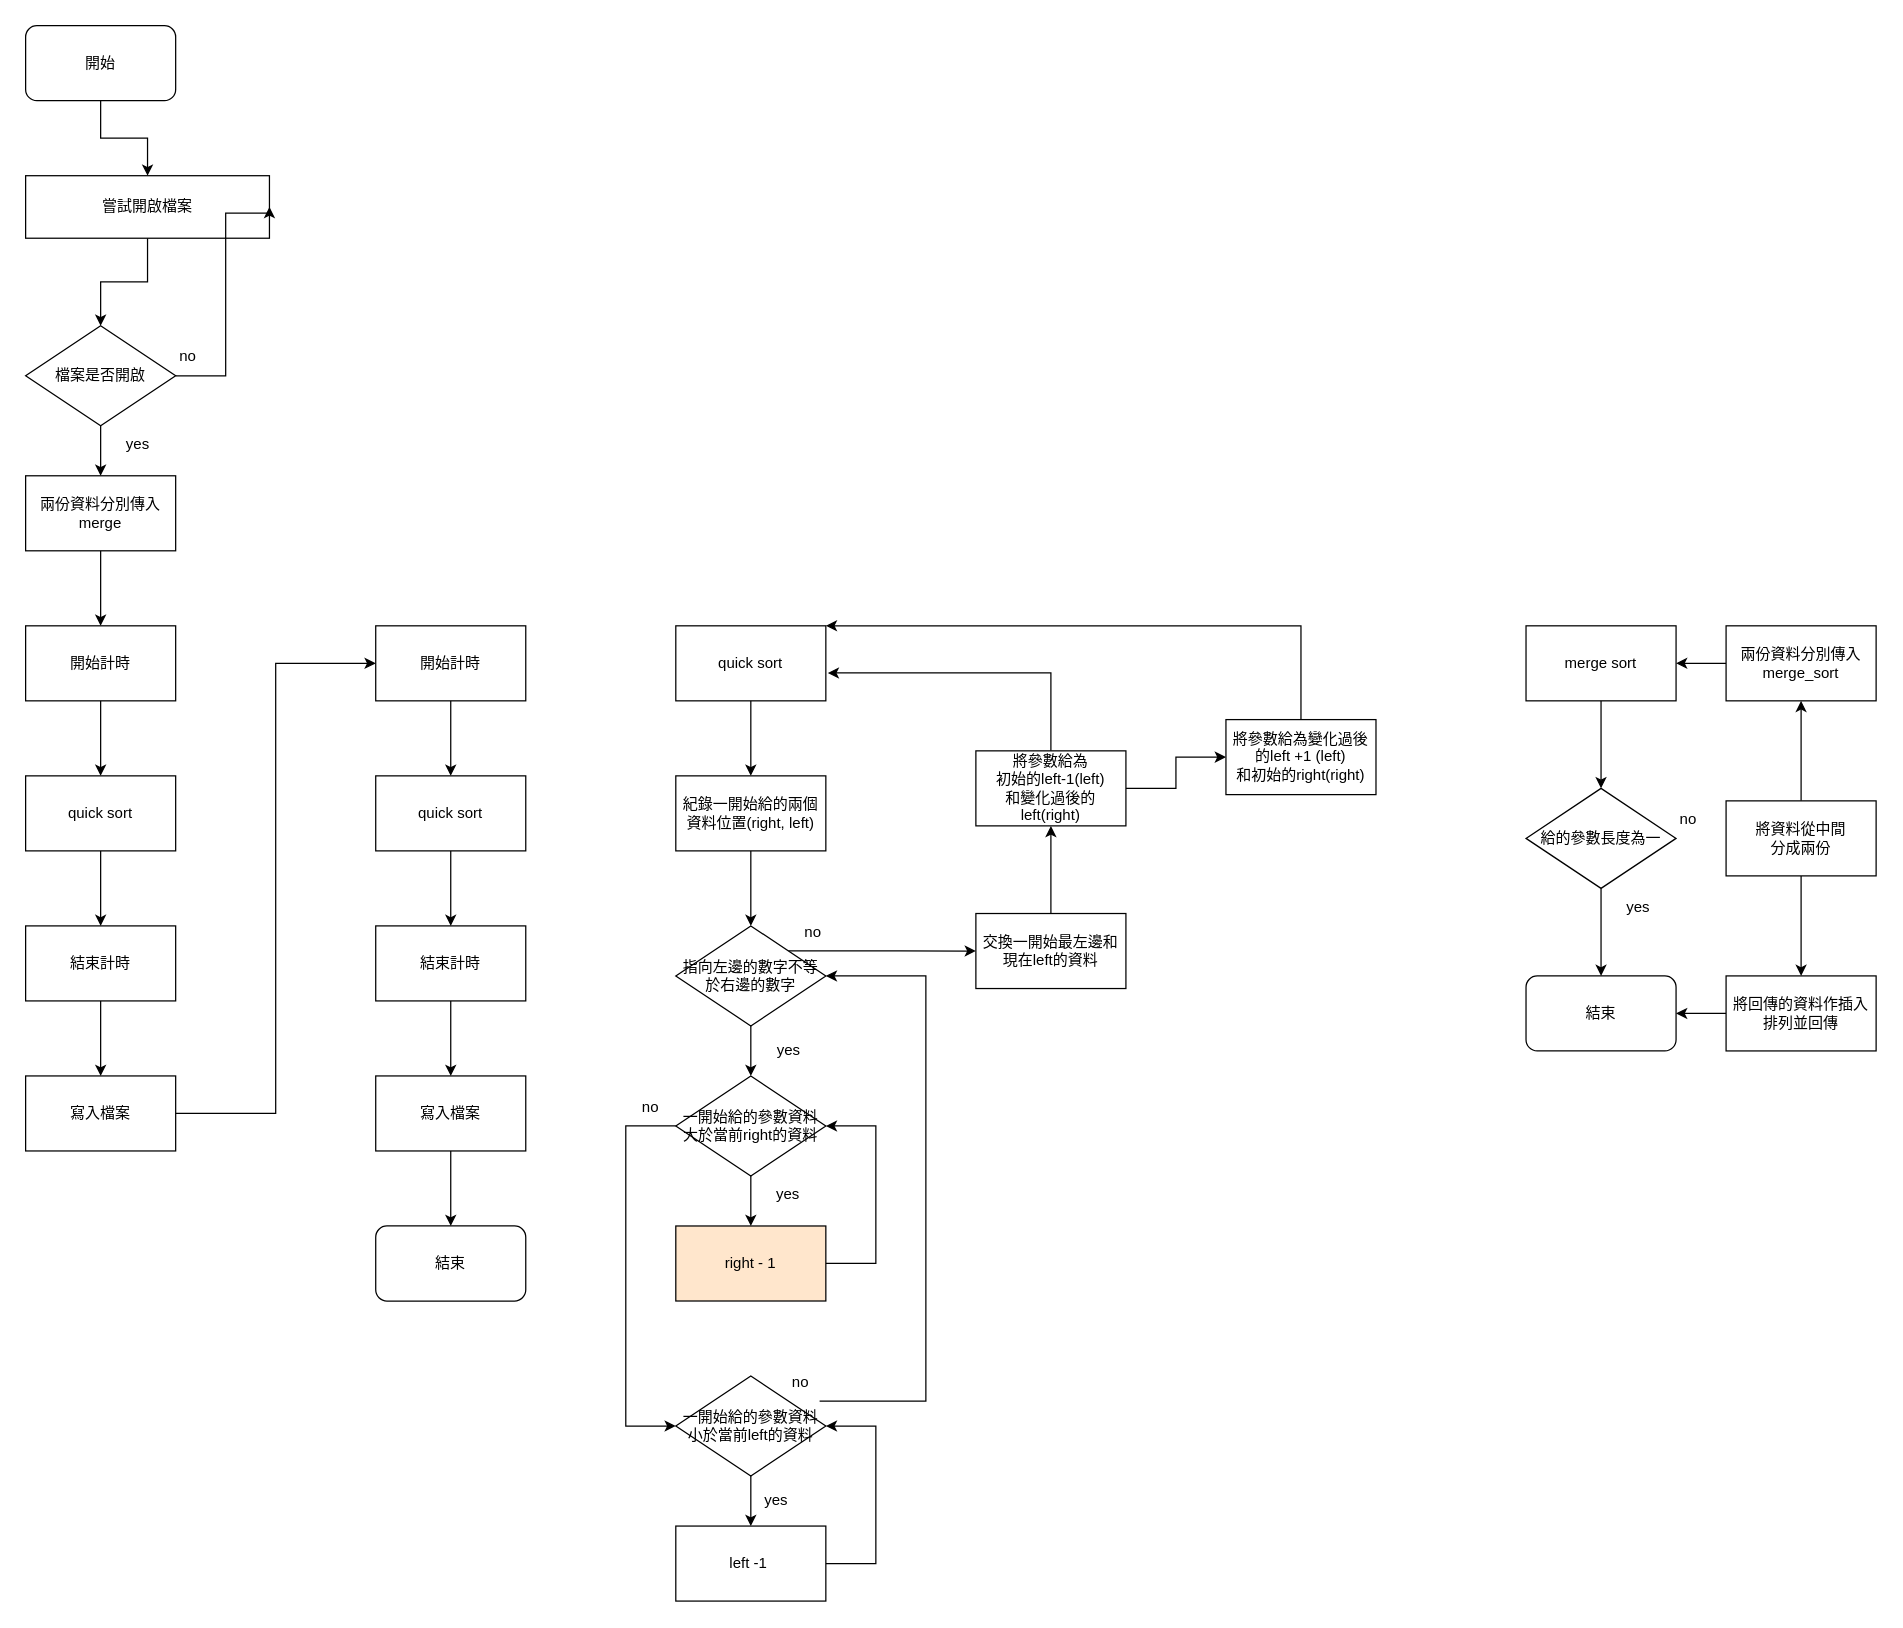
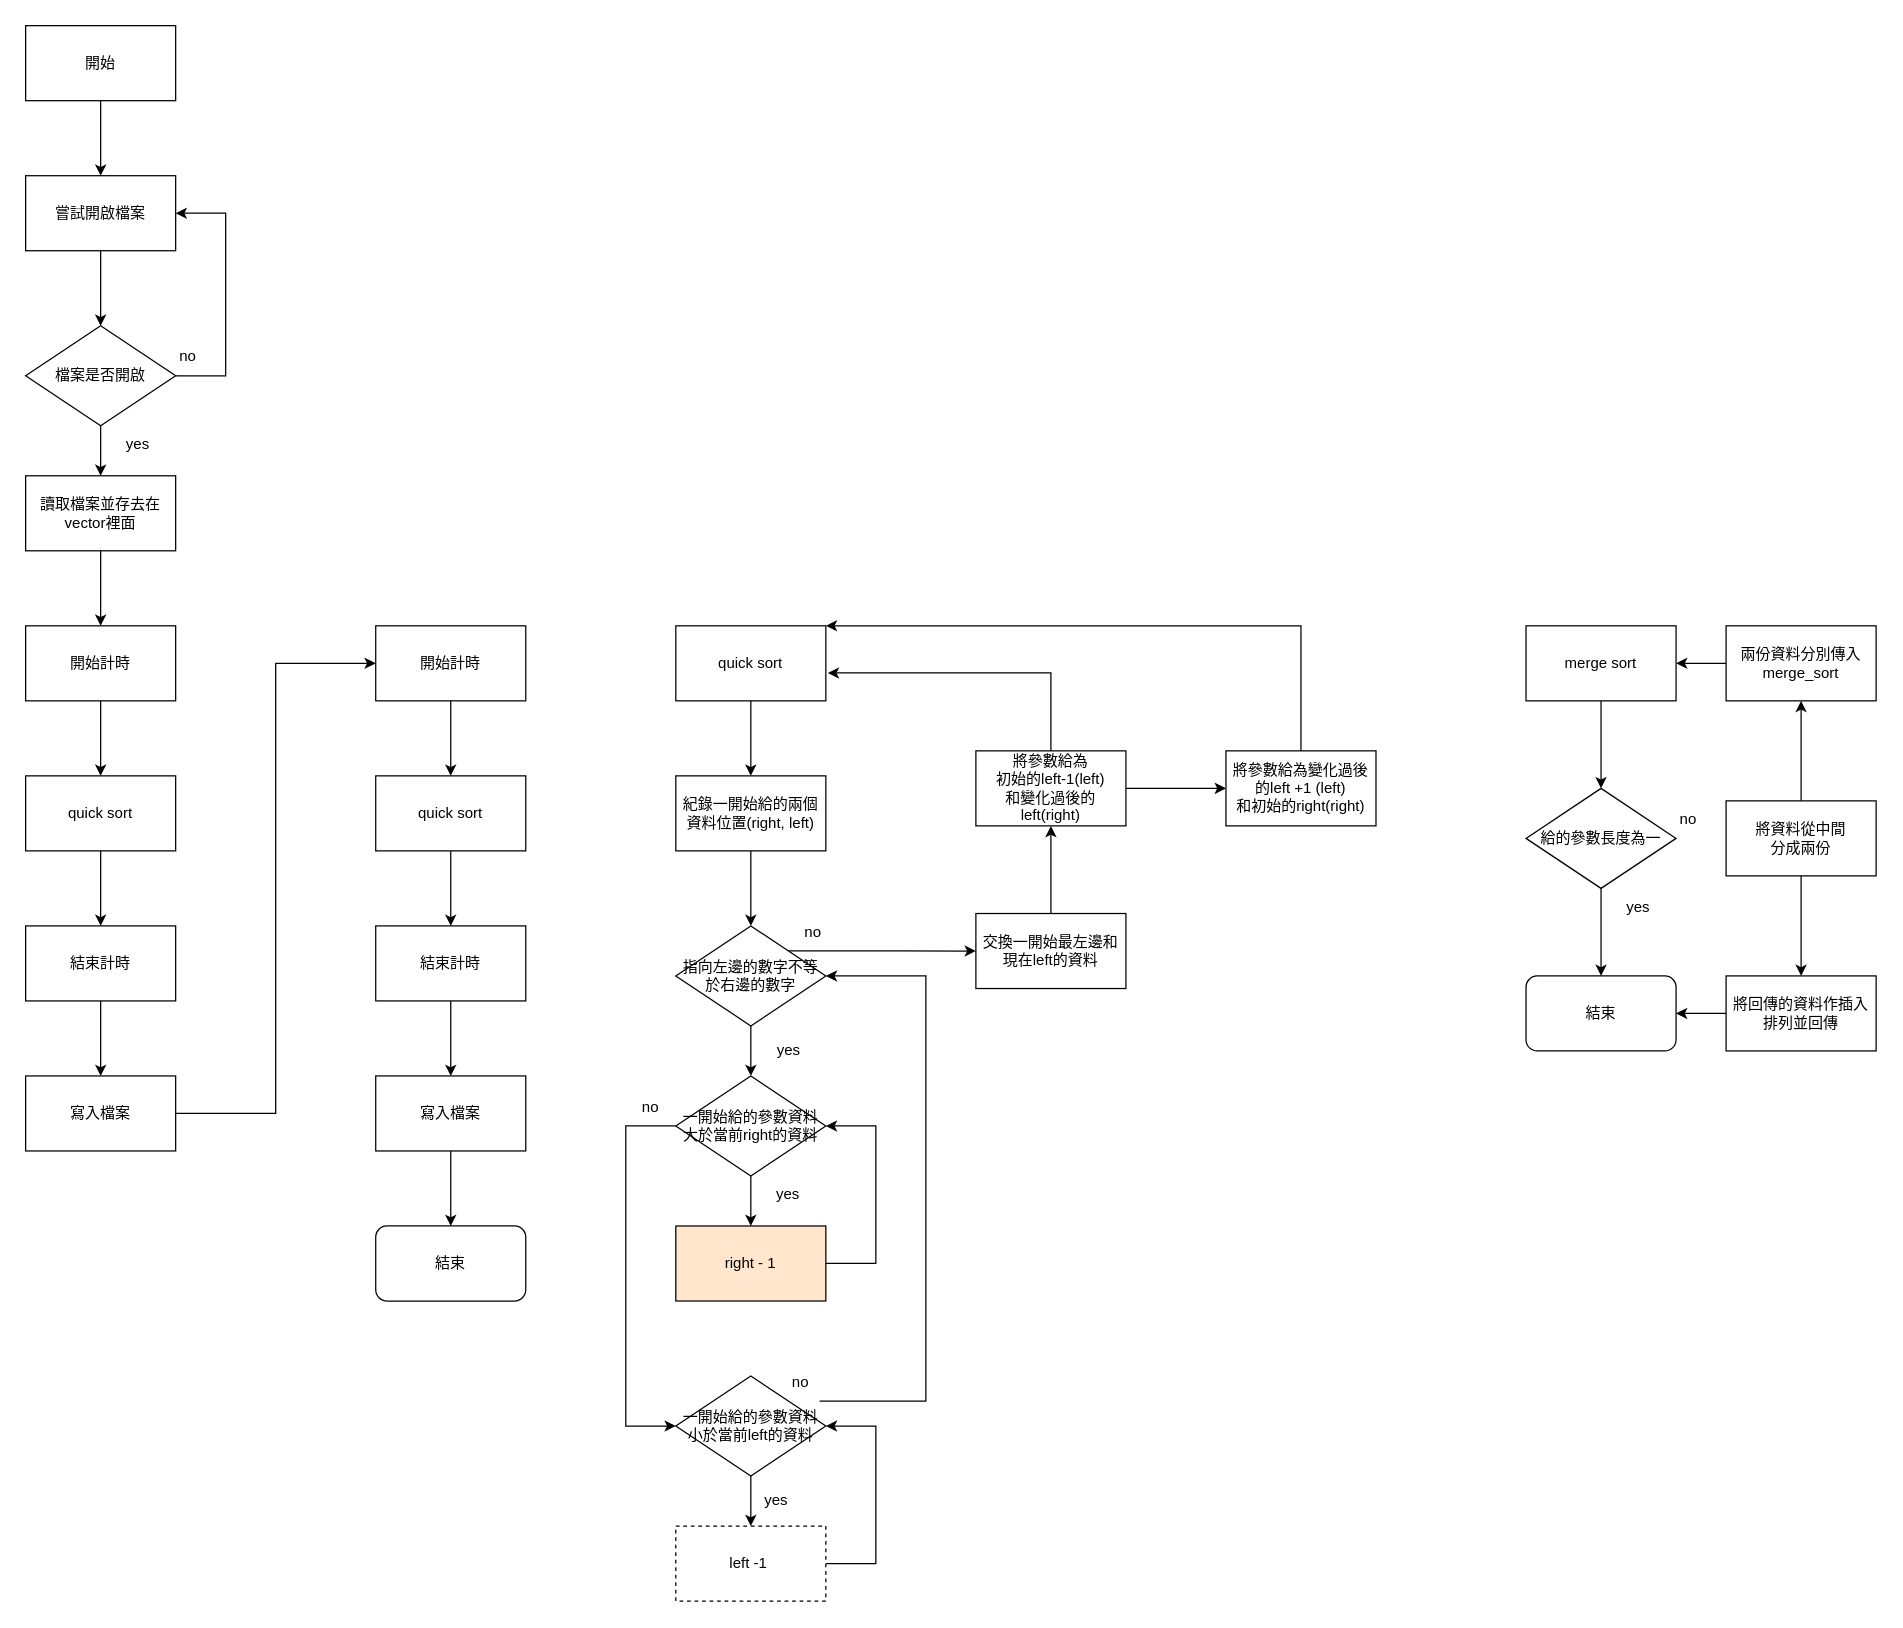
node "開始": shape rounded rectangle -> rectangle
node "嘗試開啟檔案": size 244x63 -> 150x75
node "兩份資料分別傳入merge": label "兩份資料分別傳入merge" -> "讀取檔案並存去在vector裡面"
node "將參數給為變化過後的left +1 (left) 和初始的right(right)": moved (1301, 757) -> (1301, 788)
node "left -1": style solid -> dashed
